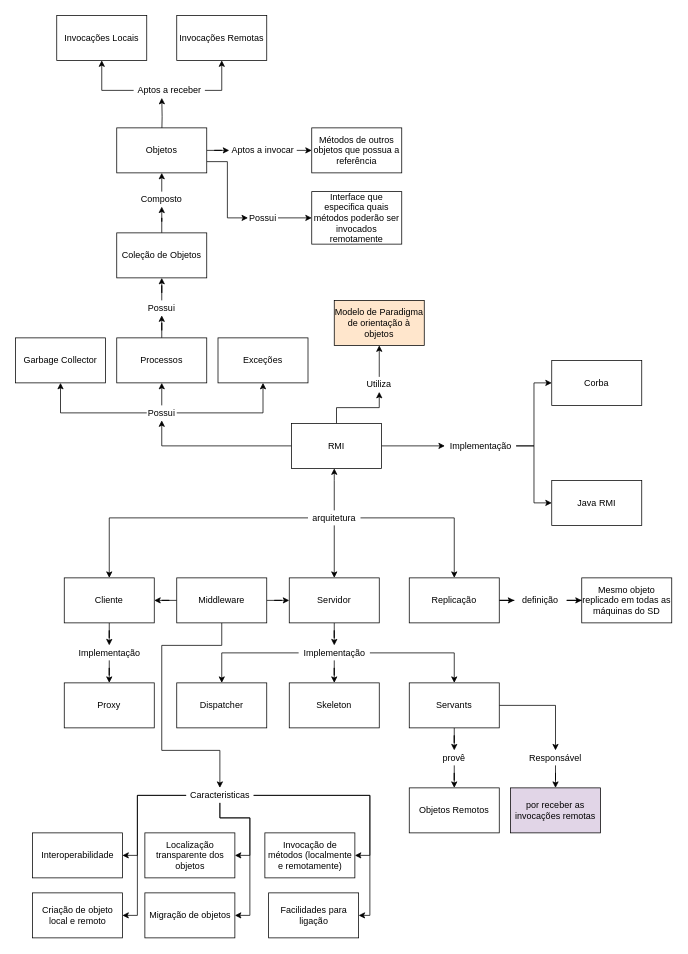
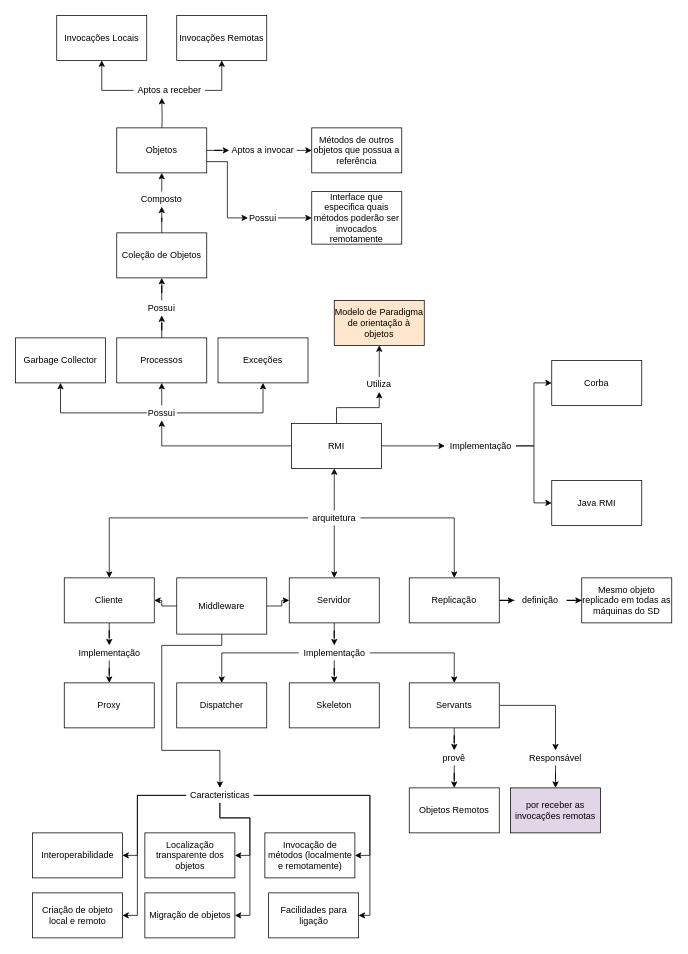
node "Middleware": size 90x45 -> 90x56
